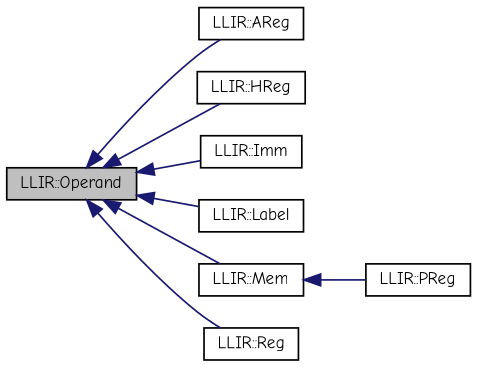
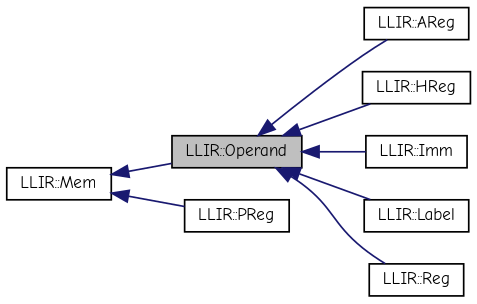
edge "LLIR::Mem" -> "LLIR::Operand": reversed
